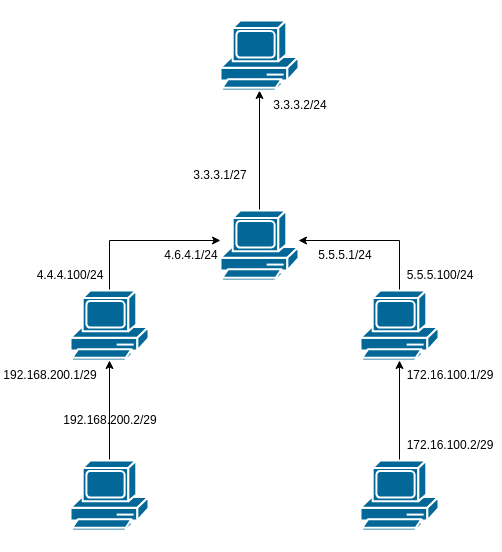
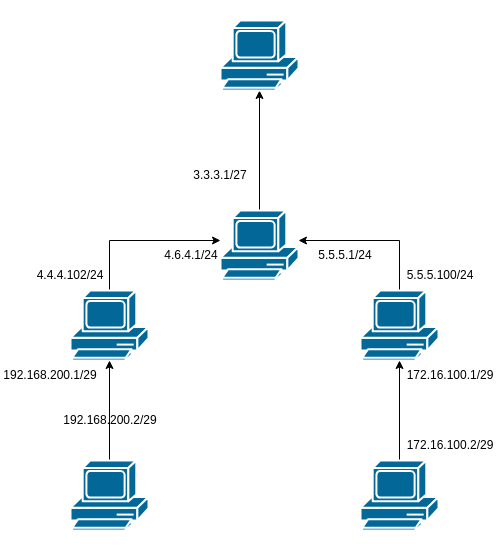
node "3.3.3.2/24": removed
node "4.4.4.100/24": label "4.4.4.100/24" -> "4.4.4.102/24"
